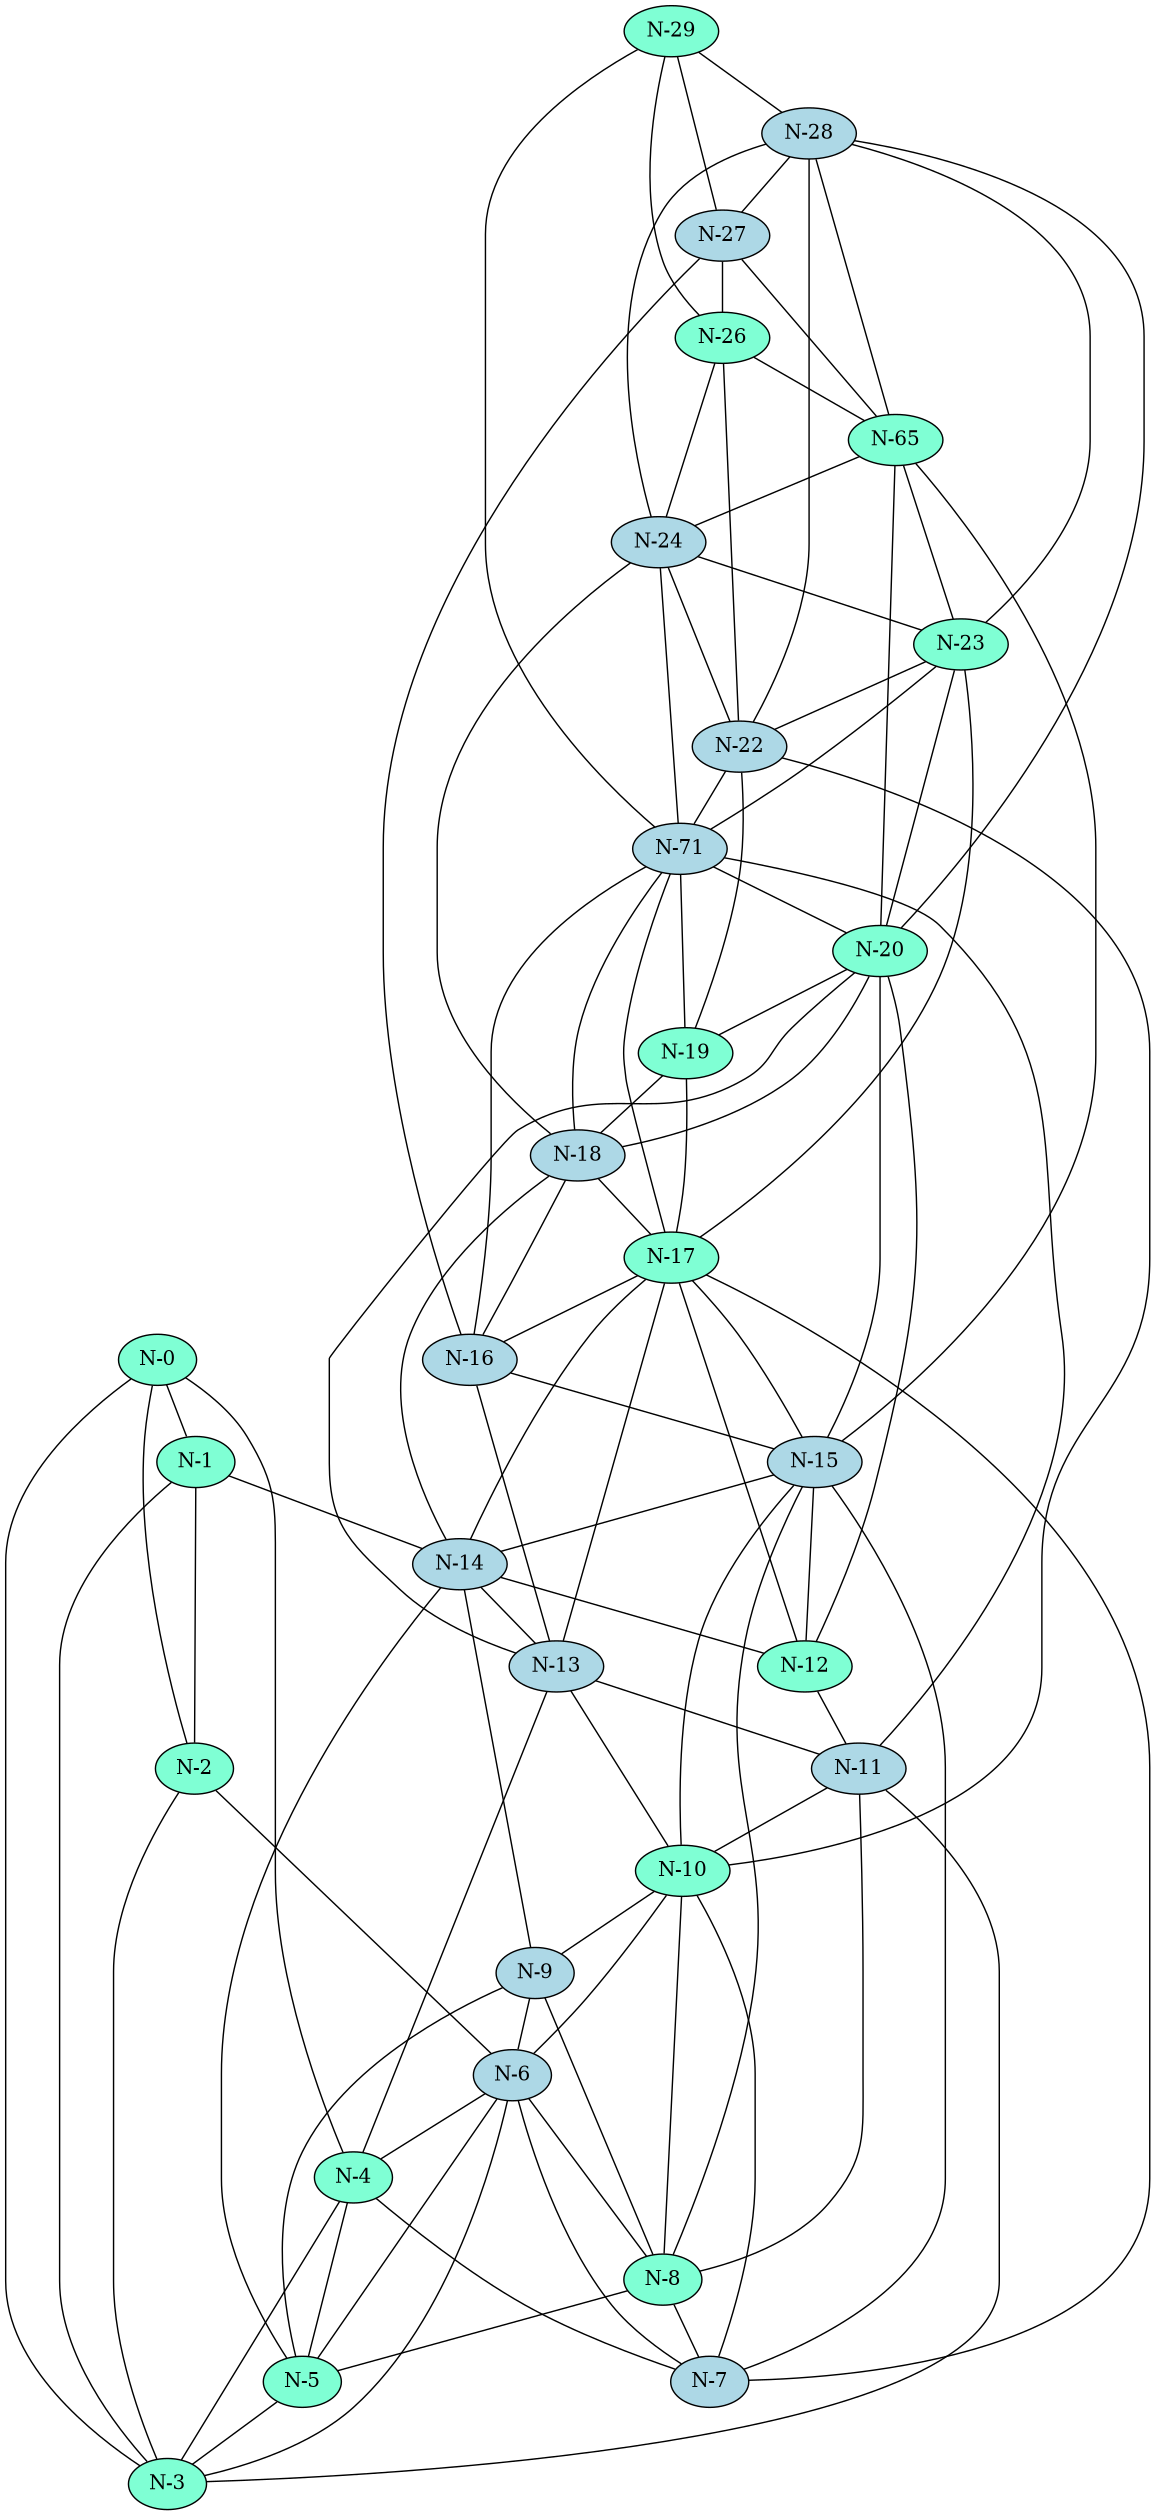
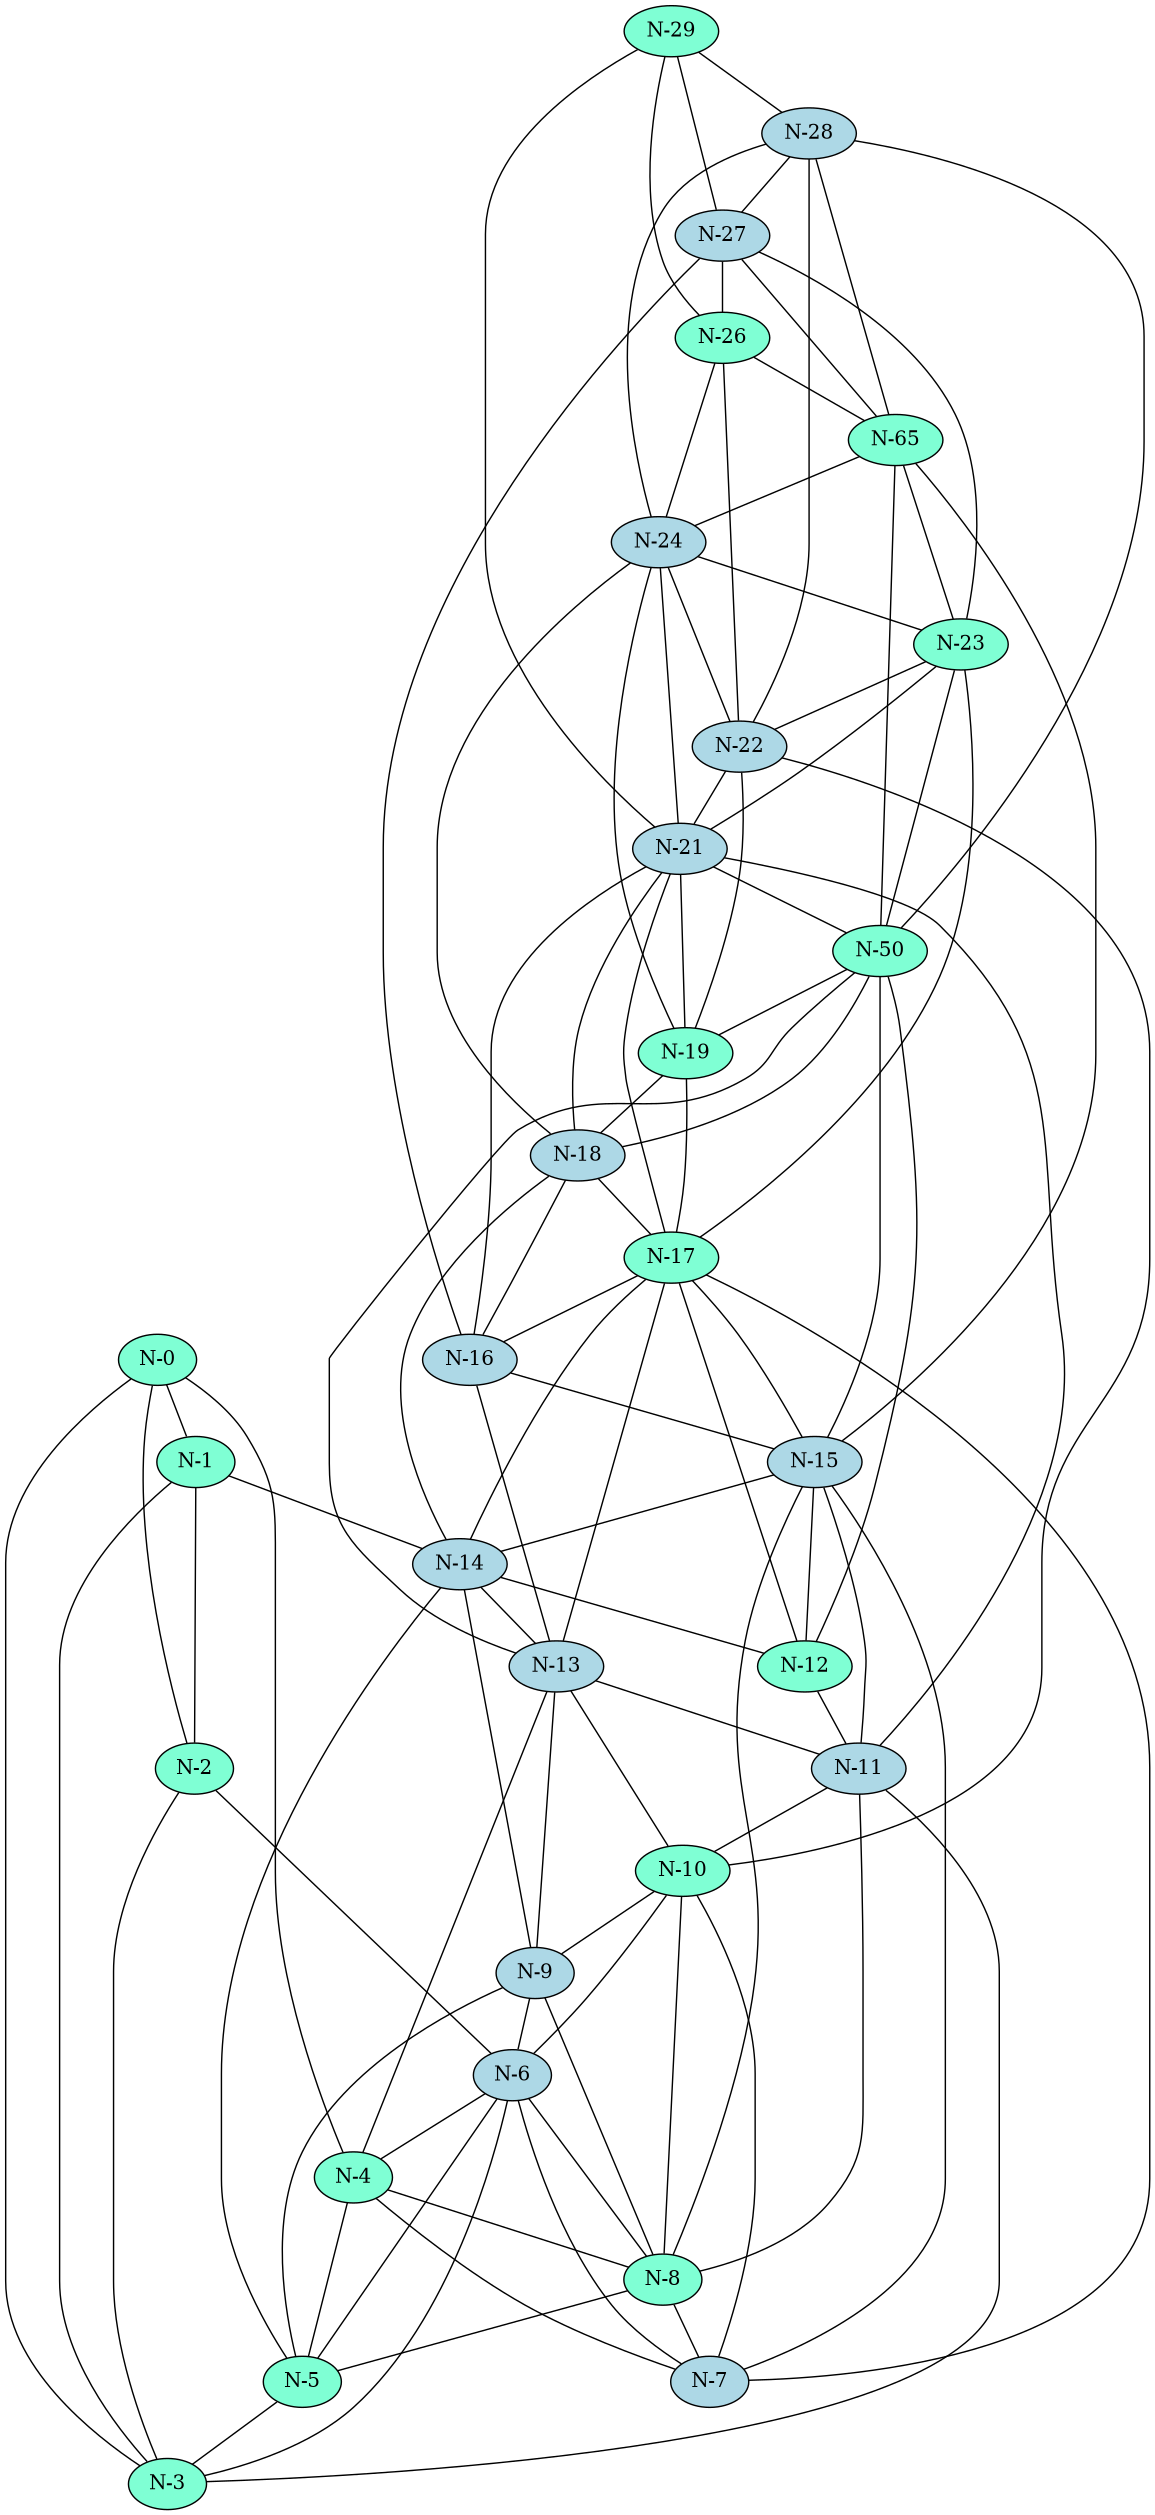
edge "N-28" -- "N-23": now "N-27" -- "N-23"
edge "N-24" -- "N-19": added
node "N-71": label "N-71" -> "N-21"
node "N-20": label "N-20" -> "N-50"
edge "N-15" -- "N-10": now "N-15" -- "N-11"
edge "N-13" -- "N-9": added
edge "N-4" -- "N-3": now "N-4" -- "N-8"
